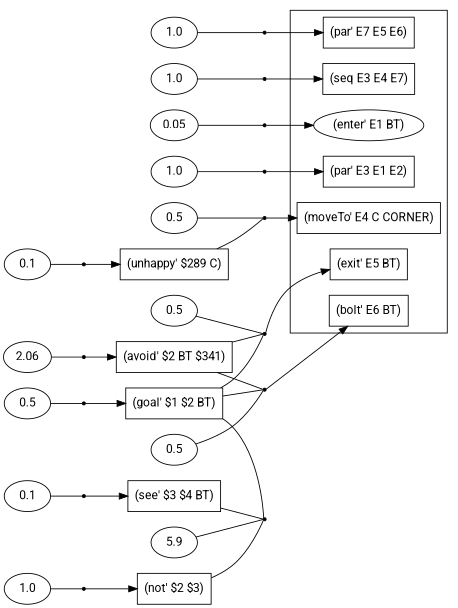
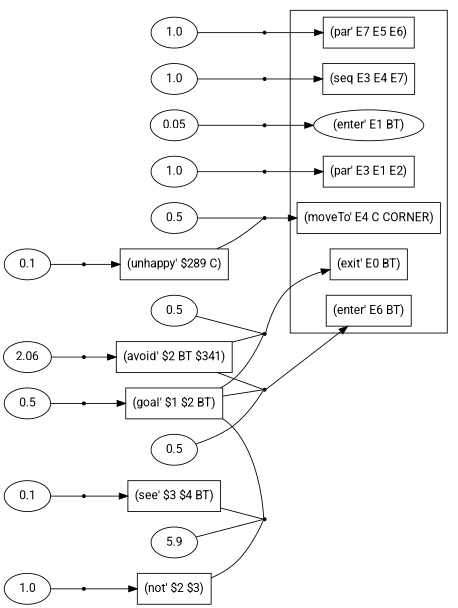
node "(exit' E5 BT)": label "(exit' E5 BT)" -> "(exit' E0 BT)"
node "(bolt' E6 BT)": label "(bolt' E6 BT)" -> "(enter' E6 BT)"
